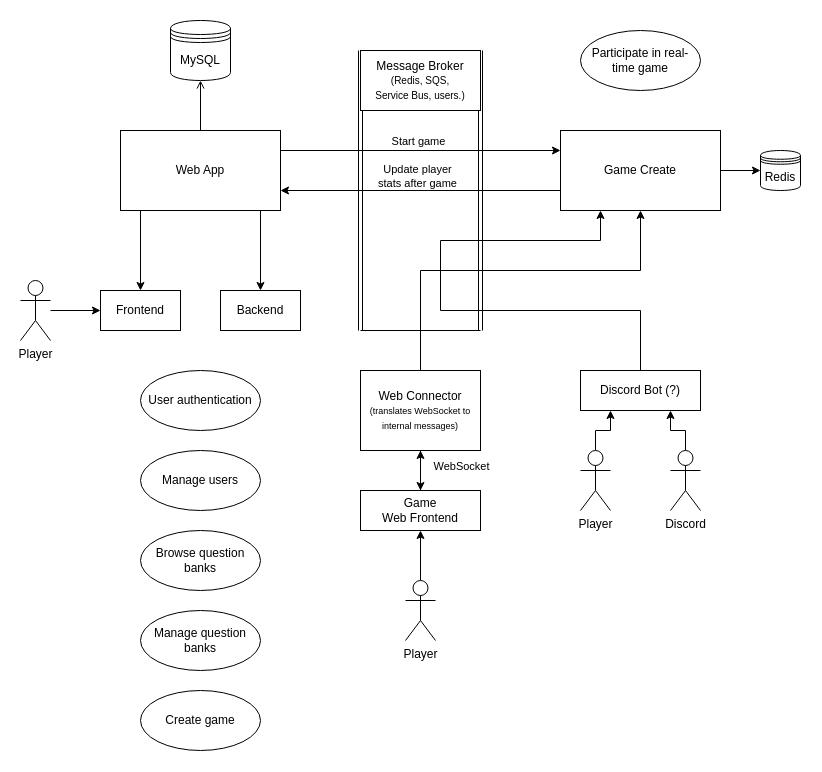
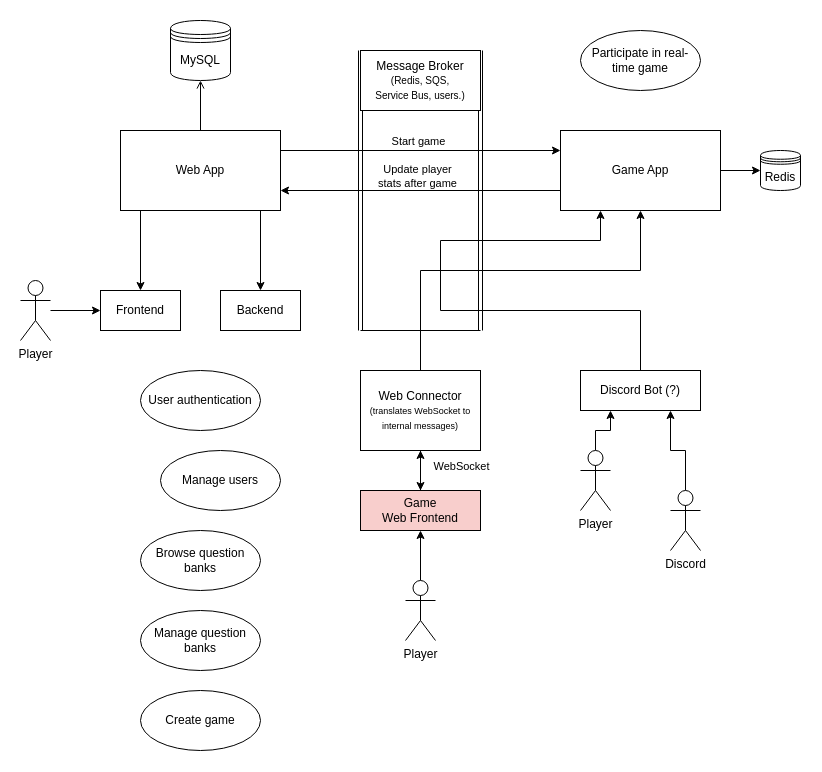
node "Game Create": label "Game Create" -> "Game App"
node "Manage users": moved (201, 481) -> (221, 481)
node "Discord": moved (686, 481) -> (686, 521)
node "Game Web Frontend": fillcolor #ffffff -> #f8cecc
